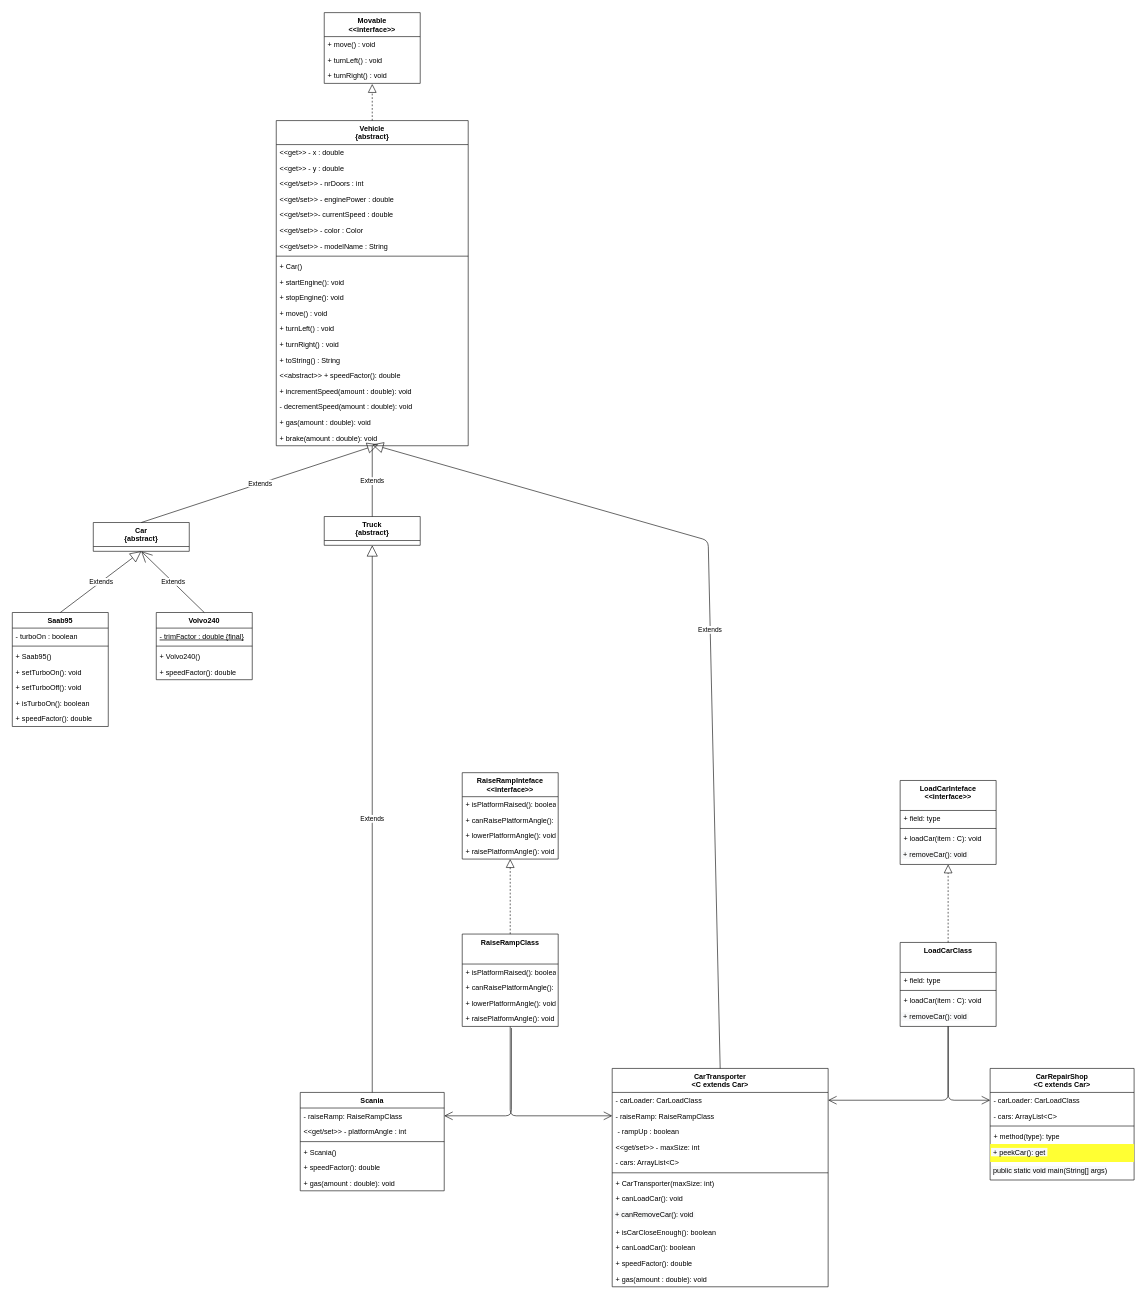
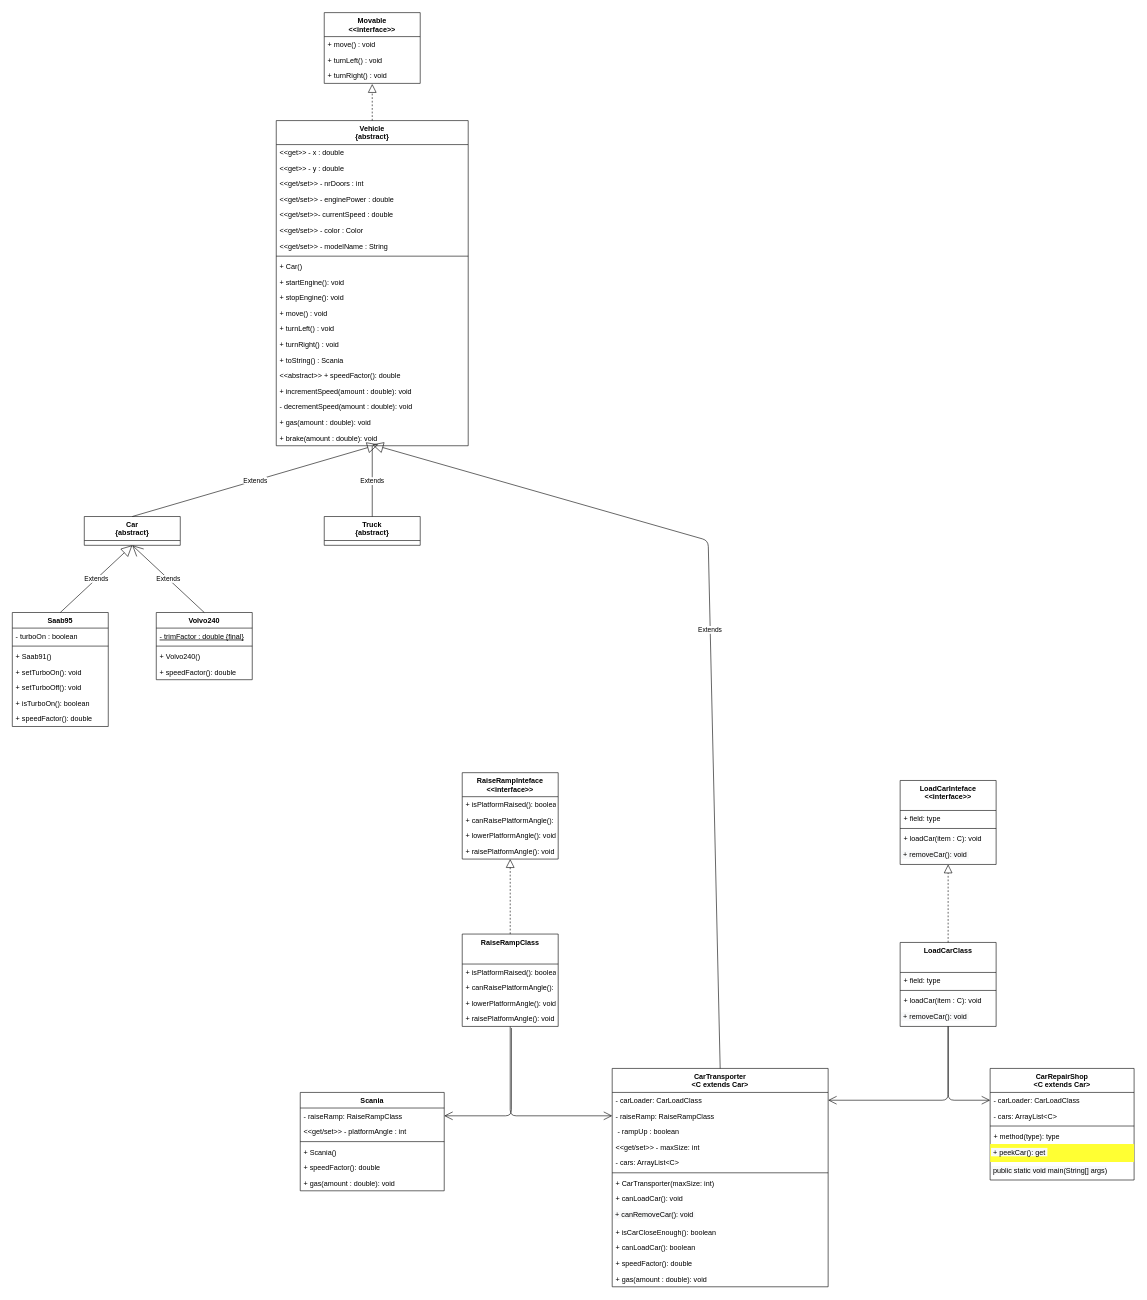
node "+ toString() : String": label "+ toString() : String" -> "+ toString() : Scania"
node "Car {abstract}": moved (141, 537) -> (132, 531)
node "+ Saab95()": label "+ Saab95()" -> "+ Saab91()"
edge "Scania" -> "Truck {abstract}": removed, label "Extends"
